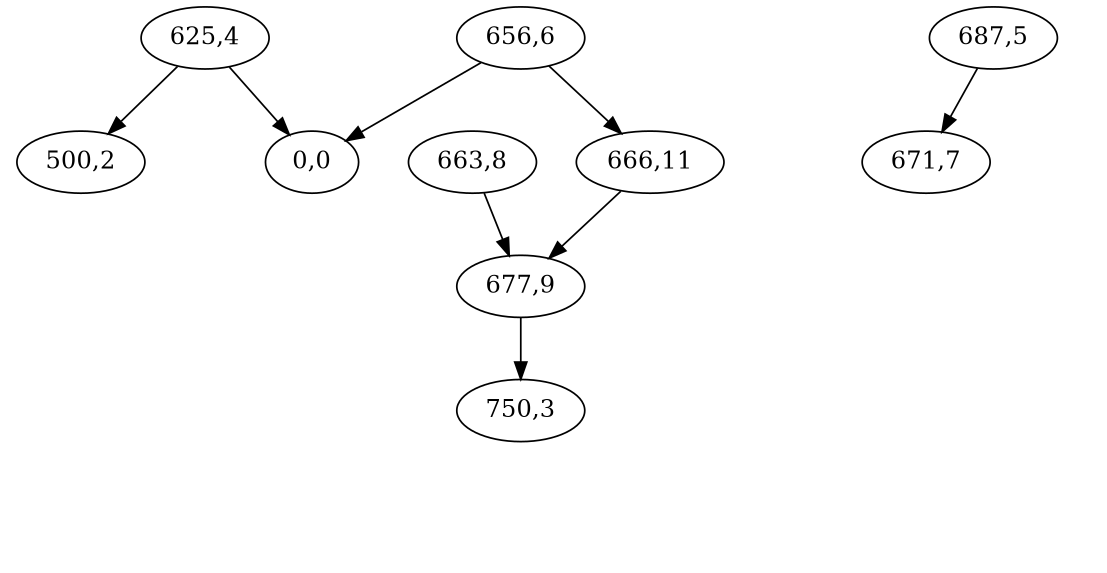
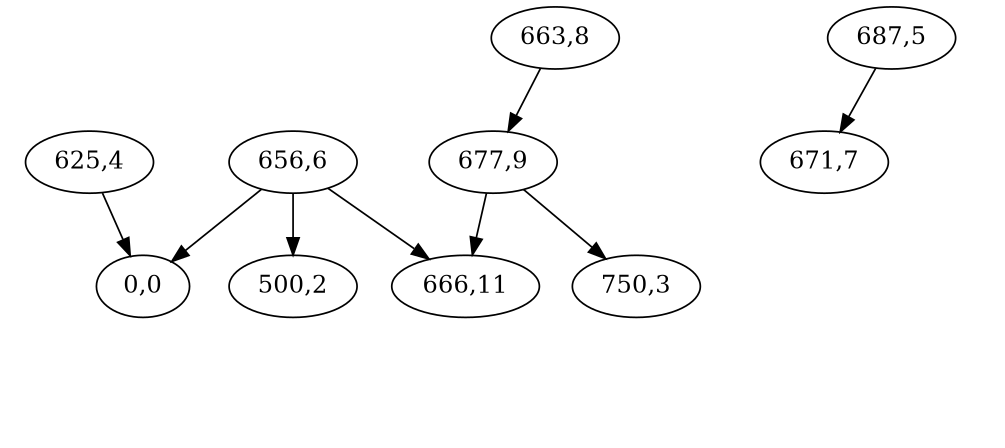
edge "625,4" -> "500,2": now "656,6" -> "500,2"
edge "666,11" -> "677,9": reversed
